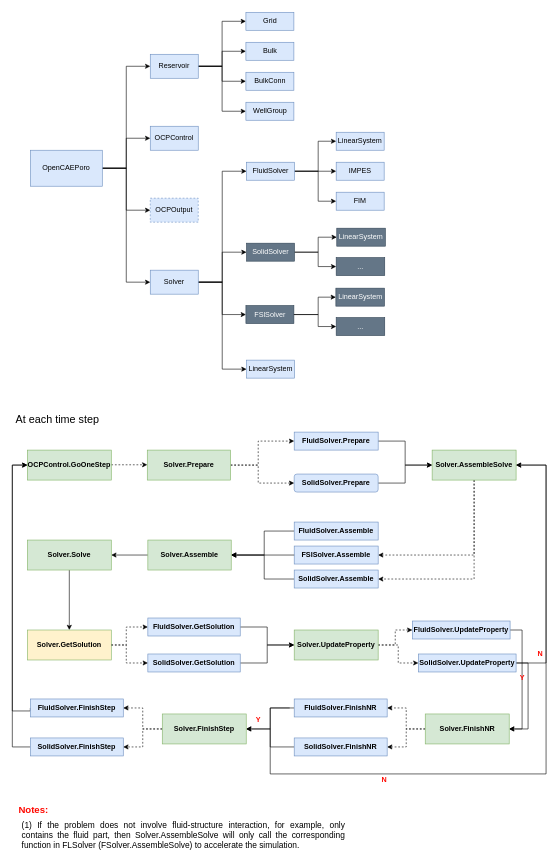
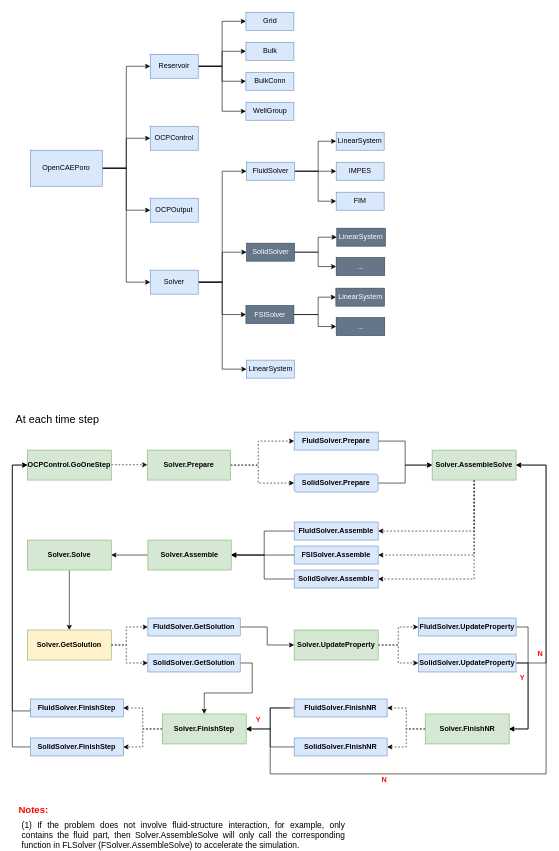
node "OCPOutput": style dashed -> solid
edge "Solver.AssembleSolve" -> "FluidSolver.Assemble": added
node "FluidSolver.UpdateProperty": moved (461, 630) -> (467, 627)
edge "SolidSolver.GetSolution" -> "Solver.UpdateProperty": now "SolidSolver.GetSolution" -> "Solver.FinishStep"
